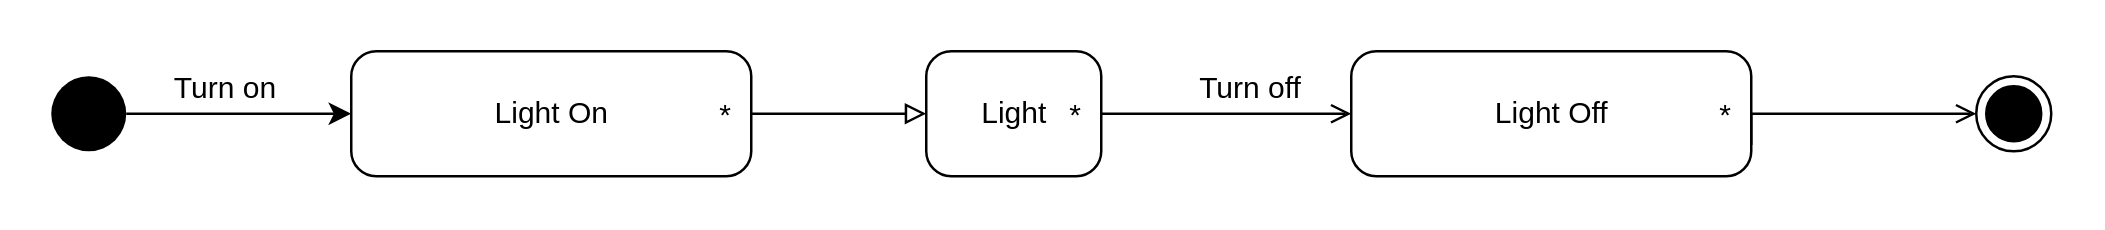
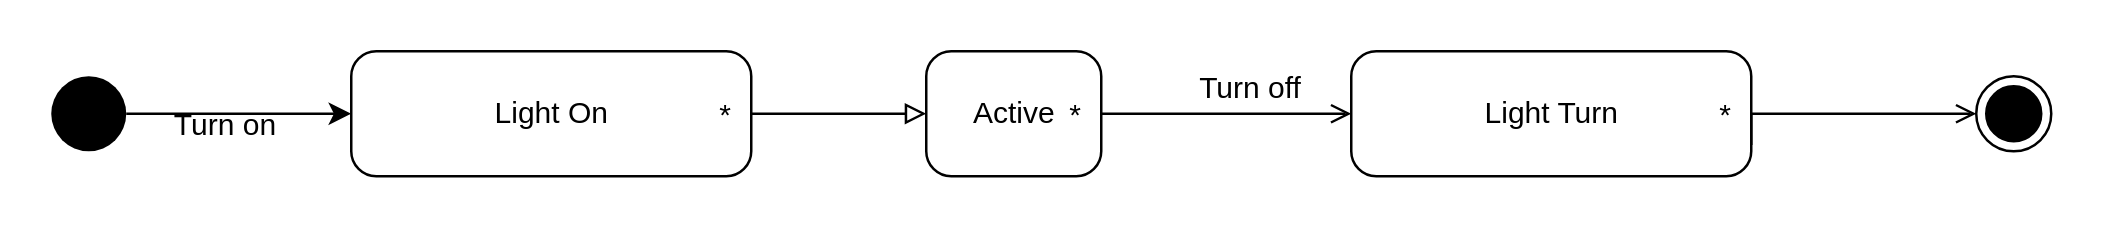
node "Turn on": moved (226, 89) -> (226, 126)
node "Light": label "Light" -> "Active"
node "Light Off": label "Light Off" -> "Light Turn"
